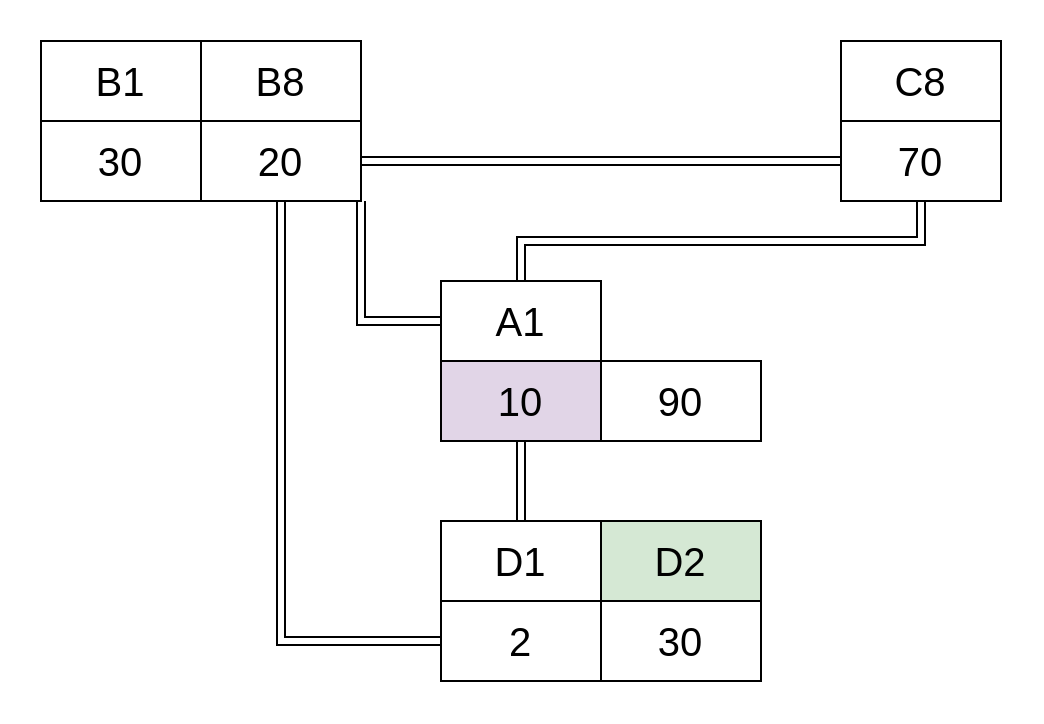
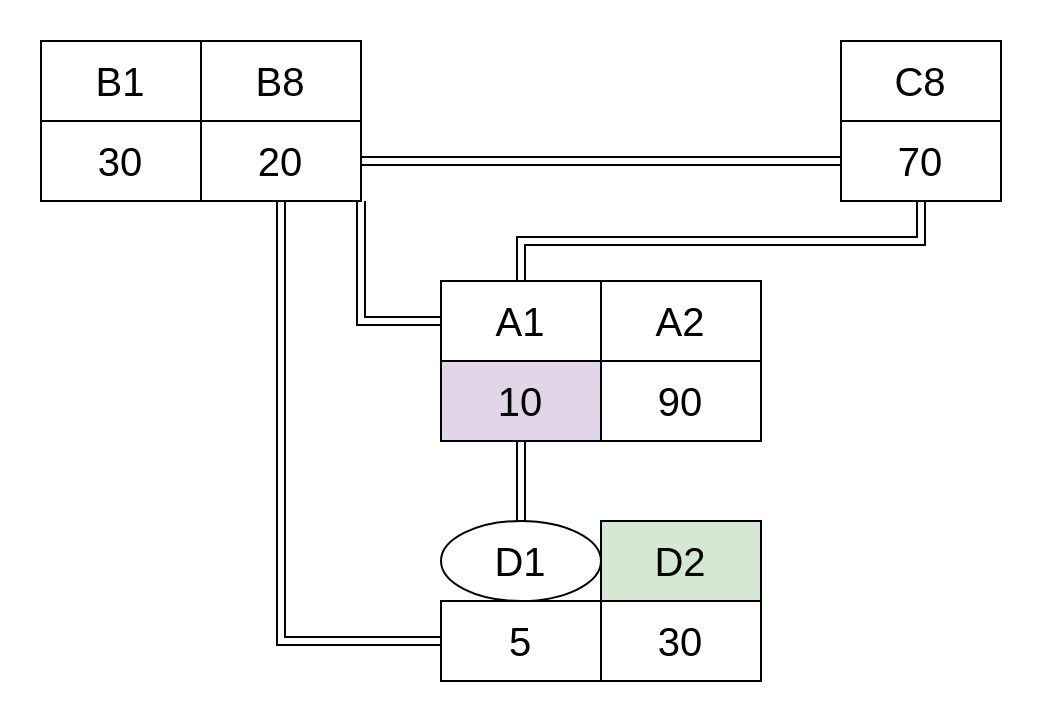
node "A2": added
node "D1": shape rectangle -> ellipse
node "2": label "2" -> "5"
